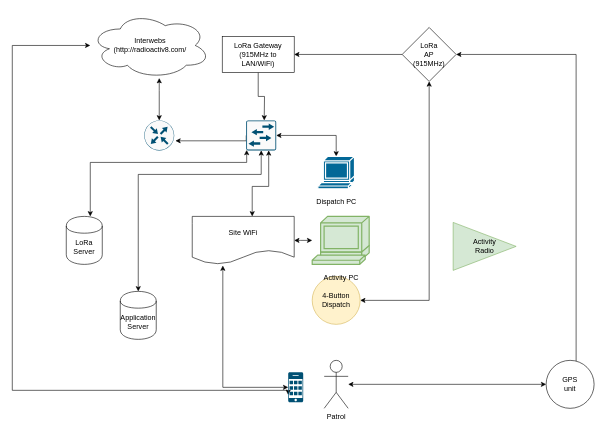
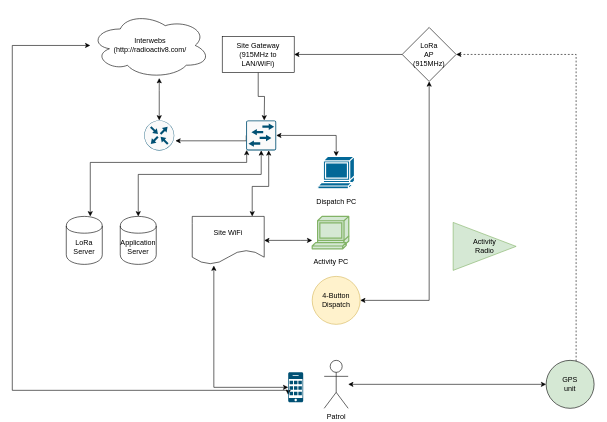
node "LoRa Gateway (915MHz to LAN/WiFi)": label "LoRa Gateway (915MHz to LAN/WiFi)" -> "Site Gateway (915MHz to LAN/WiFi)"
edge "GPS unit" -> "LoRa AP (915MHz)": style solid -> dashed
node "Site WiFi": size 102x48 -> 72x48
node "Activity PC": size 57x48 -> 37x32
node "Application Server": moved (138, 315) -> (138, 240)
node "GPS unit": fillcolor #ffffff -> #d5e8d4
